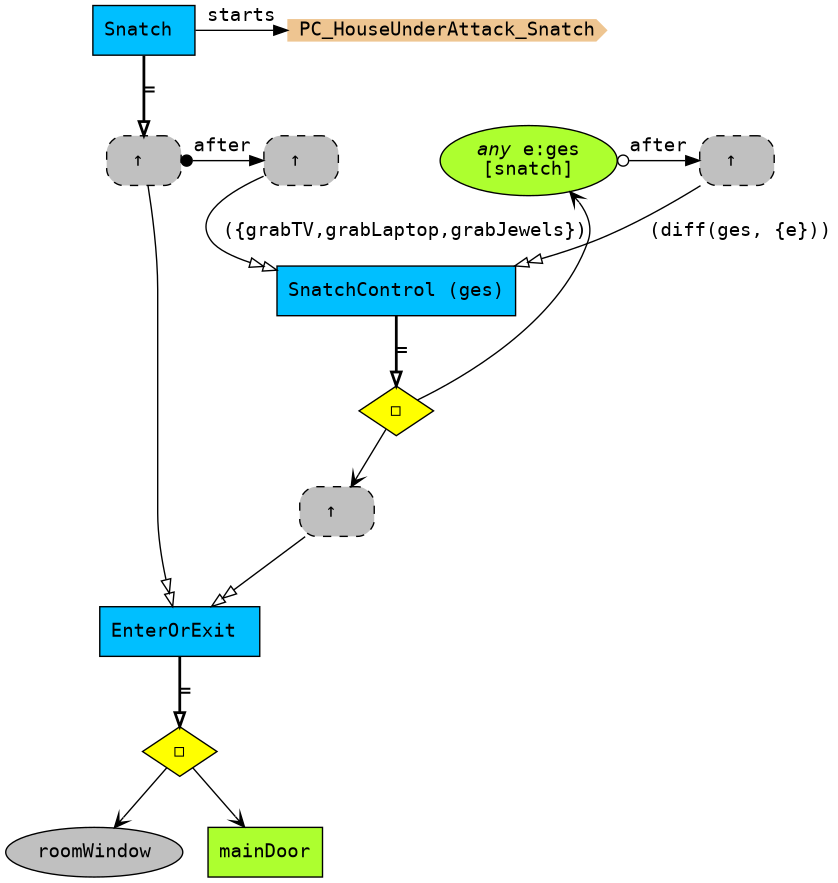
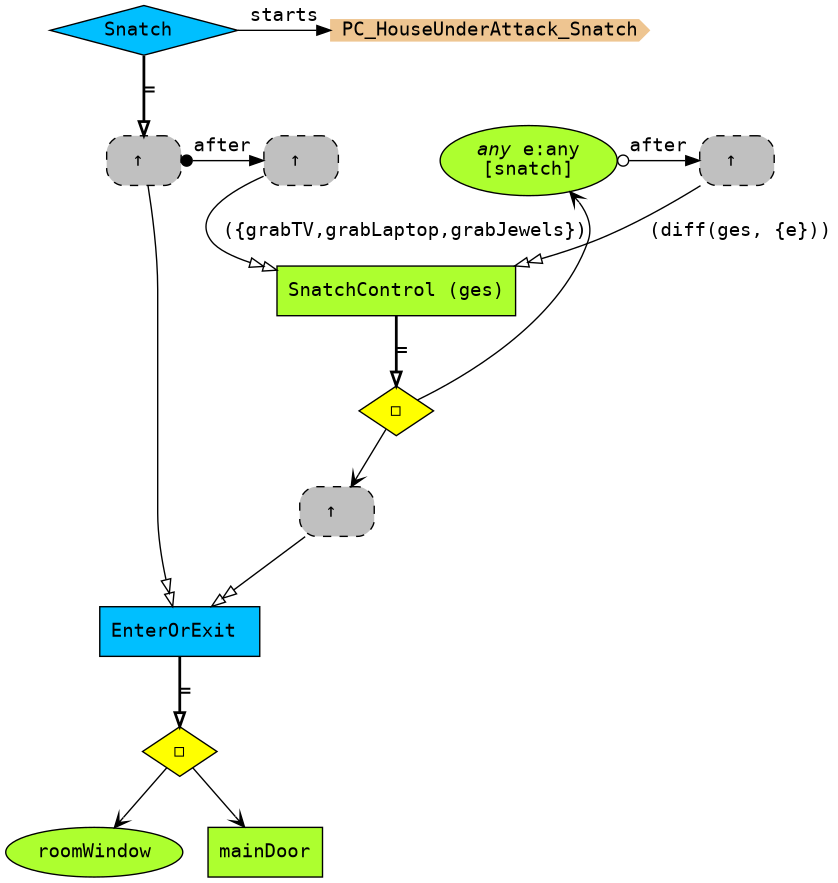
node "Snatch": shape box -> diamond
node "any": text "e:ges" -> "e:any"
node "SnatchControl (ges)": fillcolor deepskyblue -> greenyellow
node "roomWindow": fillcolor gray -> greenyellow
